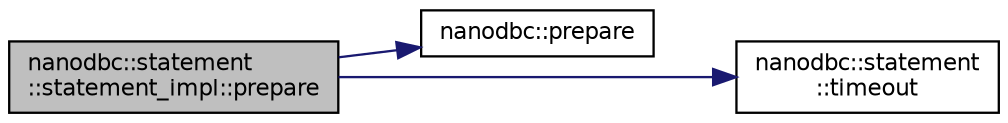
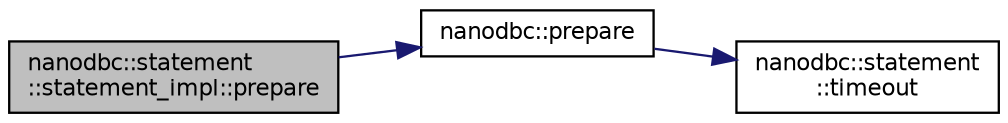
edge "nanodbc::statement ::statement_impl::prepare" -> "nanodbc::statement ::timeout": now "nanodbc::prepare" -> "nanodbc::statement ::timeout"
